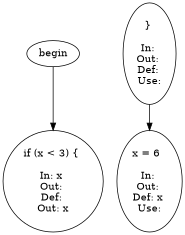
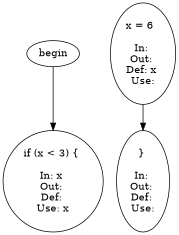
edge "} In: Out: Def: Use:" -> "x = 6 In: Out: Def: x Use:": reversed
node "if (x < 3) { In: x Out: Def: Out: x": label "if (x < 3) { In: x Out: Def: Out: x" -> "if (x < 3) { In: x Out: Def: Use: x"
